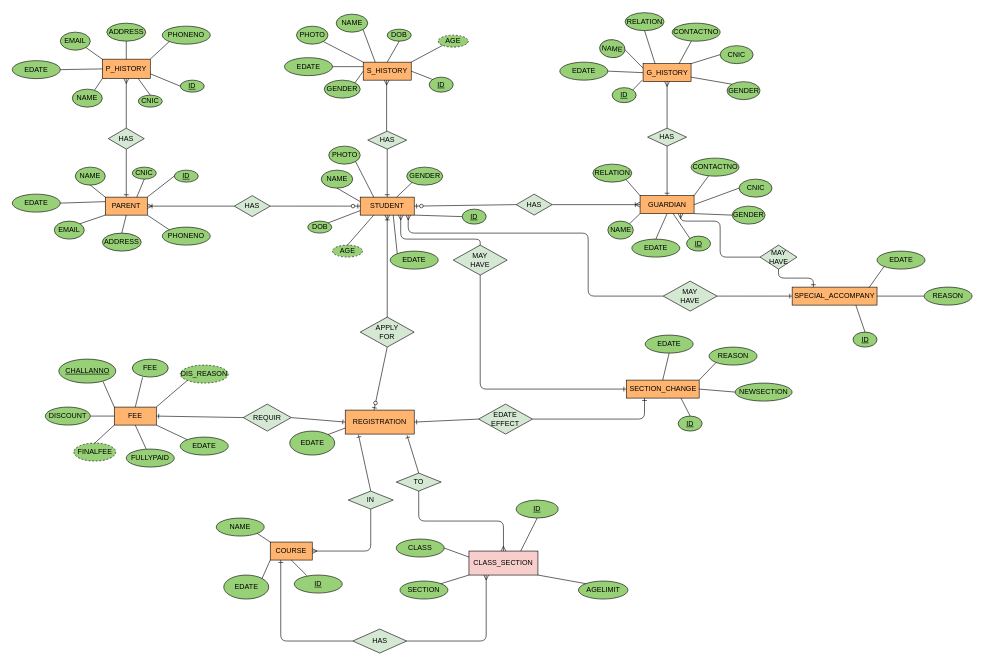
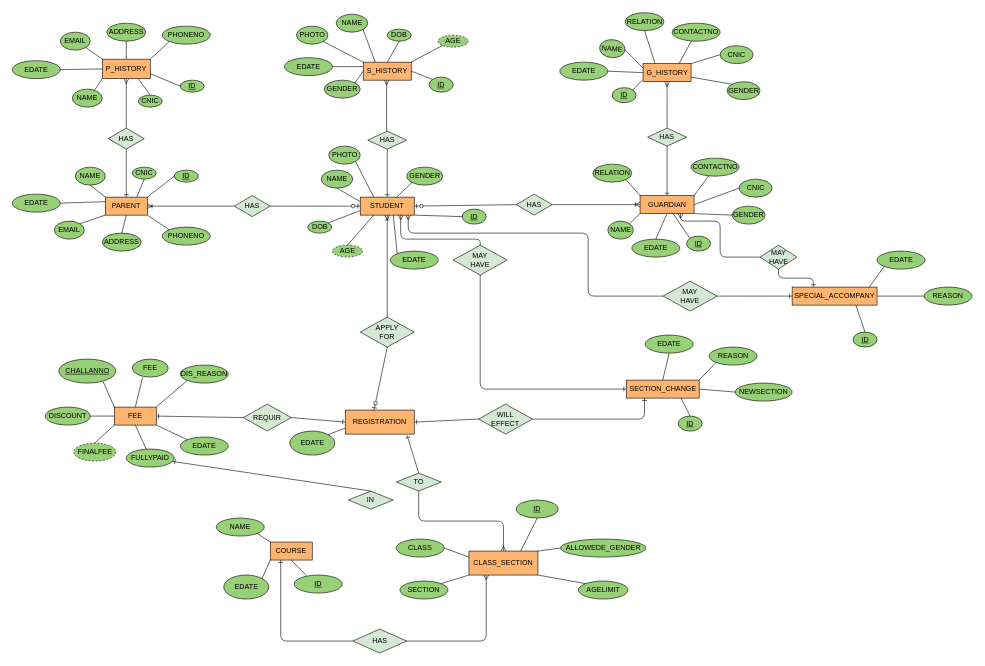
node "DIS_REASON": style dashed -> solid
node "EDATE EFFECT": label "EDATE EFFECT" -> "WILL EFFECT"
edge "IN" -> "REGISTRATION": now "IN" -> "FULLYPAID"
edge "IN" -> "COURSE": removed
node "ALLOWEDE_GENDER": added
edge "ALLOWEDE_GENDER" -- "CLASS_SECTION": added
node "CLASS_SECTION": fillcolor #f8cecc -> #ffb570
